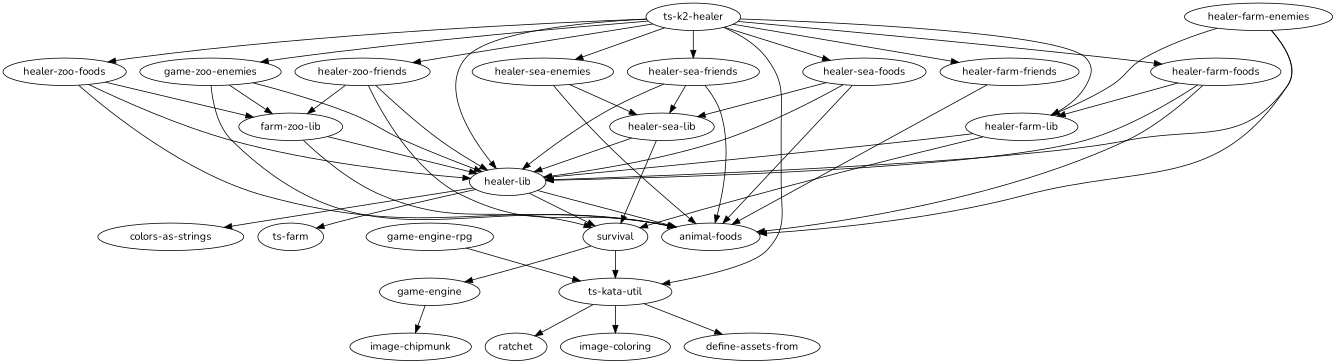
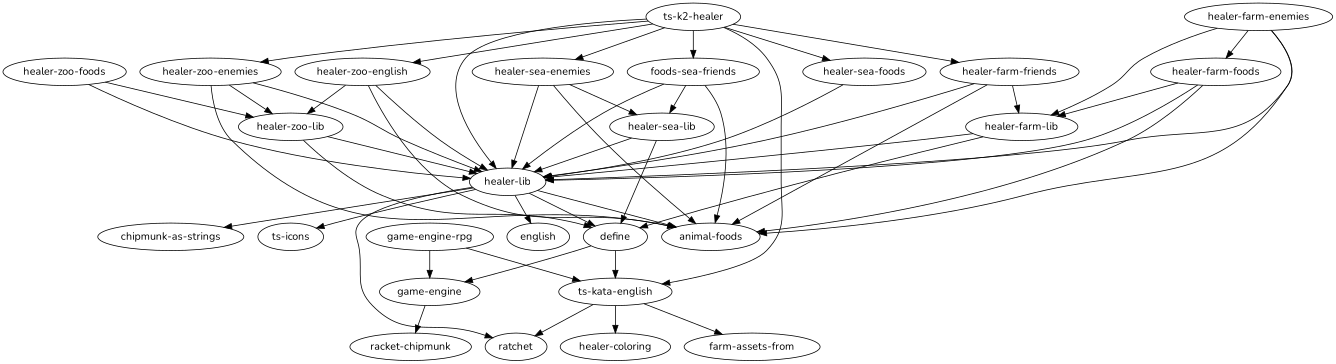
edge "ts-k2-healer" -> "healer-farm-lib": now "healer-farm-friends" -> "healer-farm-lib"
edge "ts-k2-healer" -> "healer-zoo-foods": removed
edge "ts-k2-healer" -> "healer-farm-foods": now "healer-farm-enemies" -> "healer-farm-foods"
node "game-zoo-enemies": label "game-zoo-enemies" -> "healer-zoo-enemies"
node "healer-zoo-friends": label "healer-zoo-friends" -> "healer-zoo-english"
node "healer-sea-friends": label "healer-sea-friends" -> "foods-sea-friends"
edge "healer-sea-foods" -> "healer-sea-lib": removed
edge "healer-sea-enemies" -> "healer-lib": added
node "farm-zoo-lib": label "farm-zoo-lib" -> "healer-zoo-lib"
edge "healer-farm-friends" -> "healer-lib": added
edge "healer-sea-foods" -> "animal-foods": removed
edge "healer-zoo-foods" -> "animal-foods": removed
node "colors-as-strings": label "colors-as-strings" -> "chipmunk-as-strings"
node "ts-farm": label "ts-farm" -> "ts-icons"
node "english": added
node "survival": label "survival" -> "define"
edge "game-engine-rpg" -> "game-engine": added
edge "healer-lib" -> "ratchet": added
node "ts-kata-util": label "ts-kata-util" -> "ts-kata-english"
node "image-chipmunk": label "image-chipmunk" -> "racket-chipmunk"
node "image-coloring": label "image-coloring" -> "healer-coloring"
node "define-assets-from": label "define-assets-from" -> "farm-assets-from"
